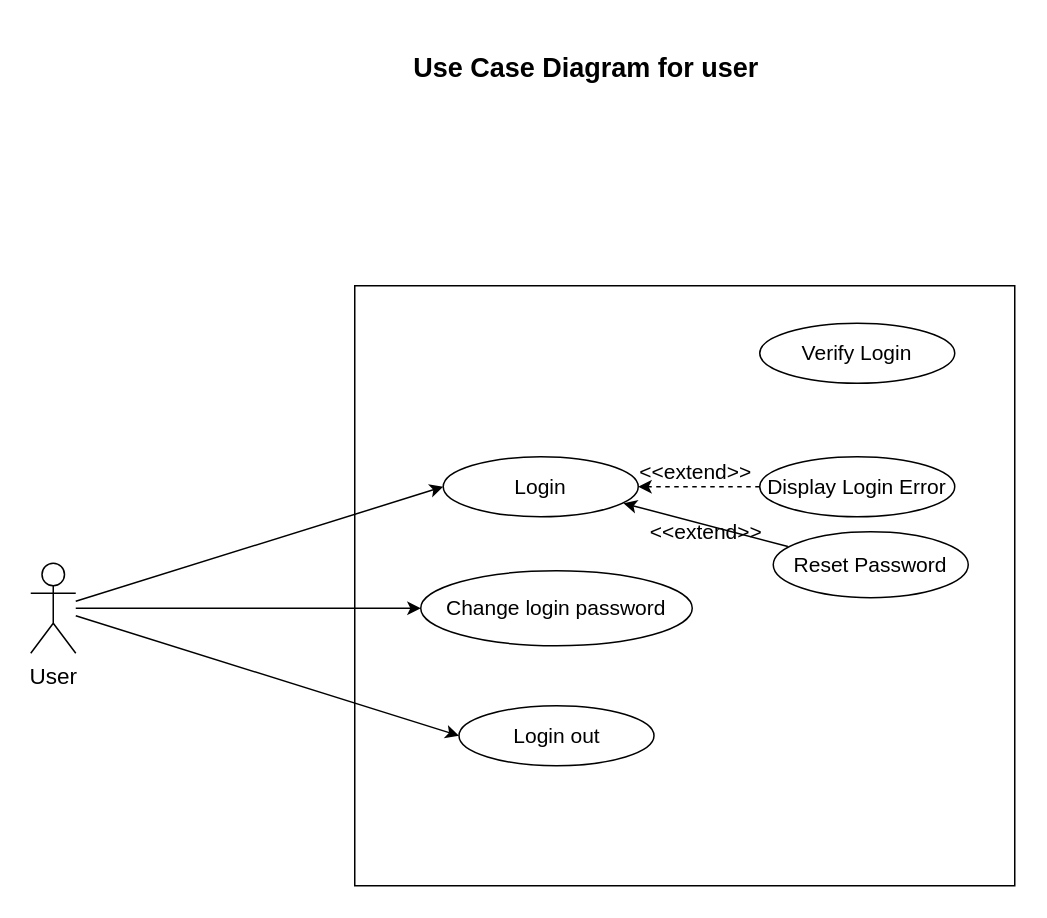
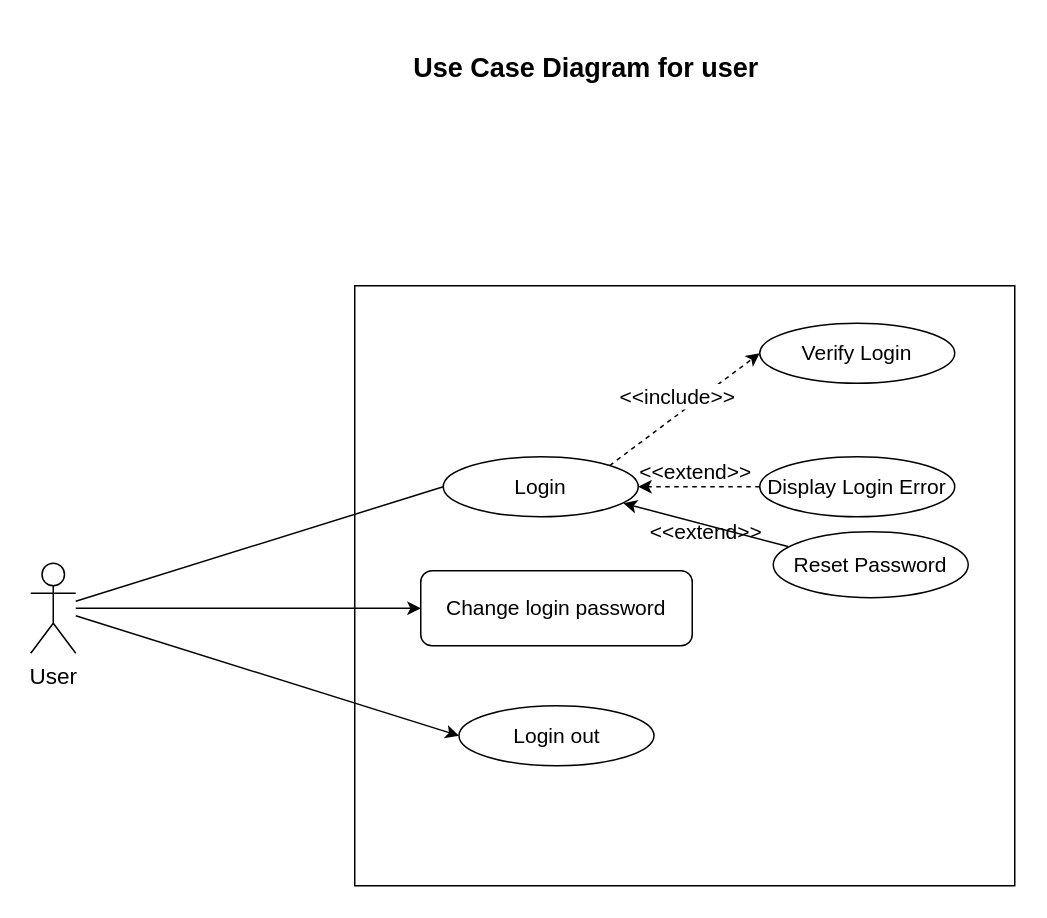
edge "Login" -> "Verify Login": added, label "<<include>>"
edge "User" -> "Login": arrowhead classic -> none
node "Change login password": shape ellipse -> rounded rectangle
